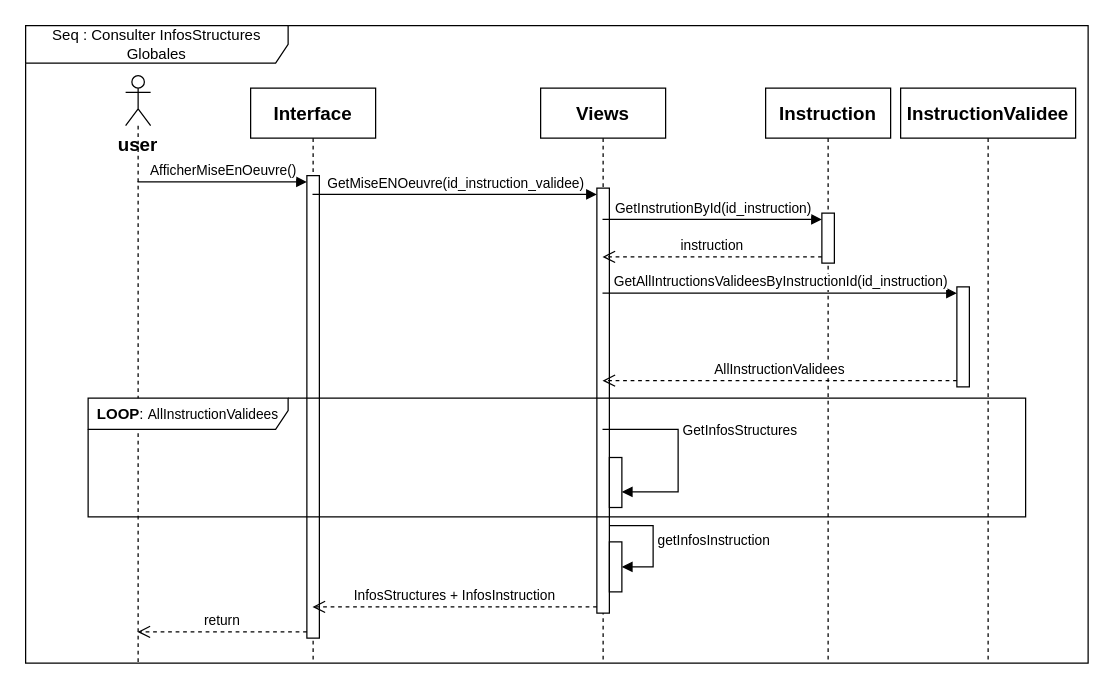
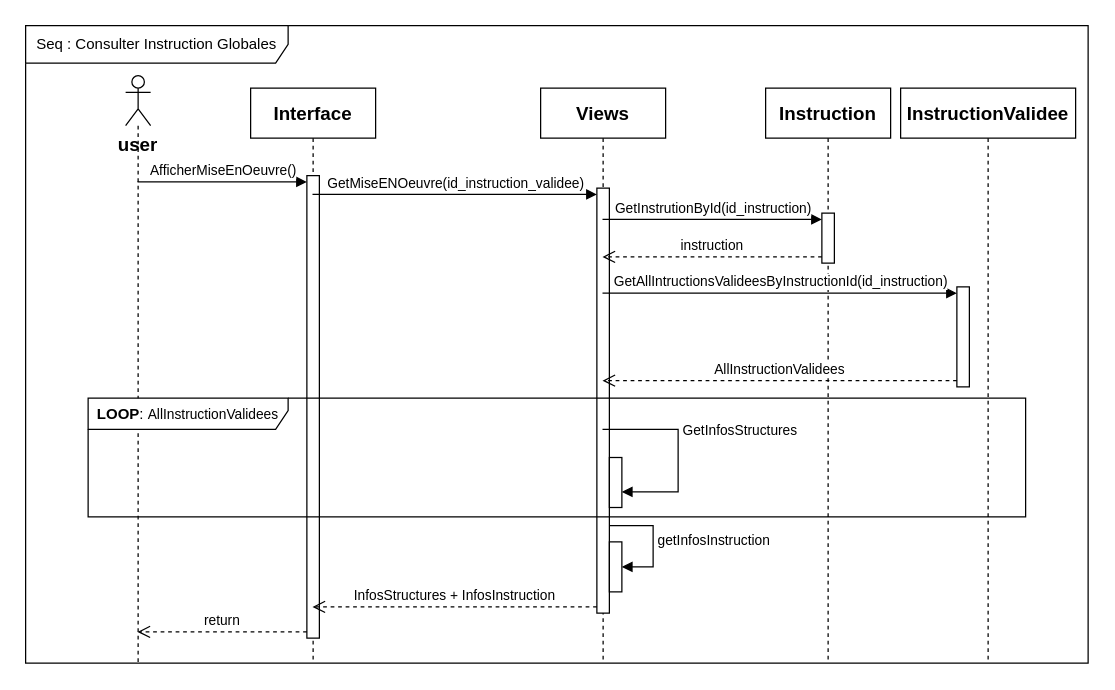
node "Seq : Consulter InfosStructures Globales": label "Seq : Consulter InfosStructures Globales" -> "Seq : Consulter Instruction Globales"
